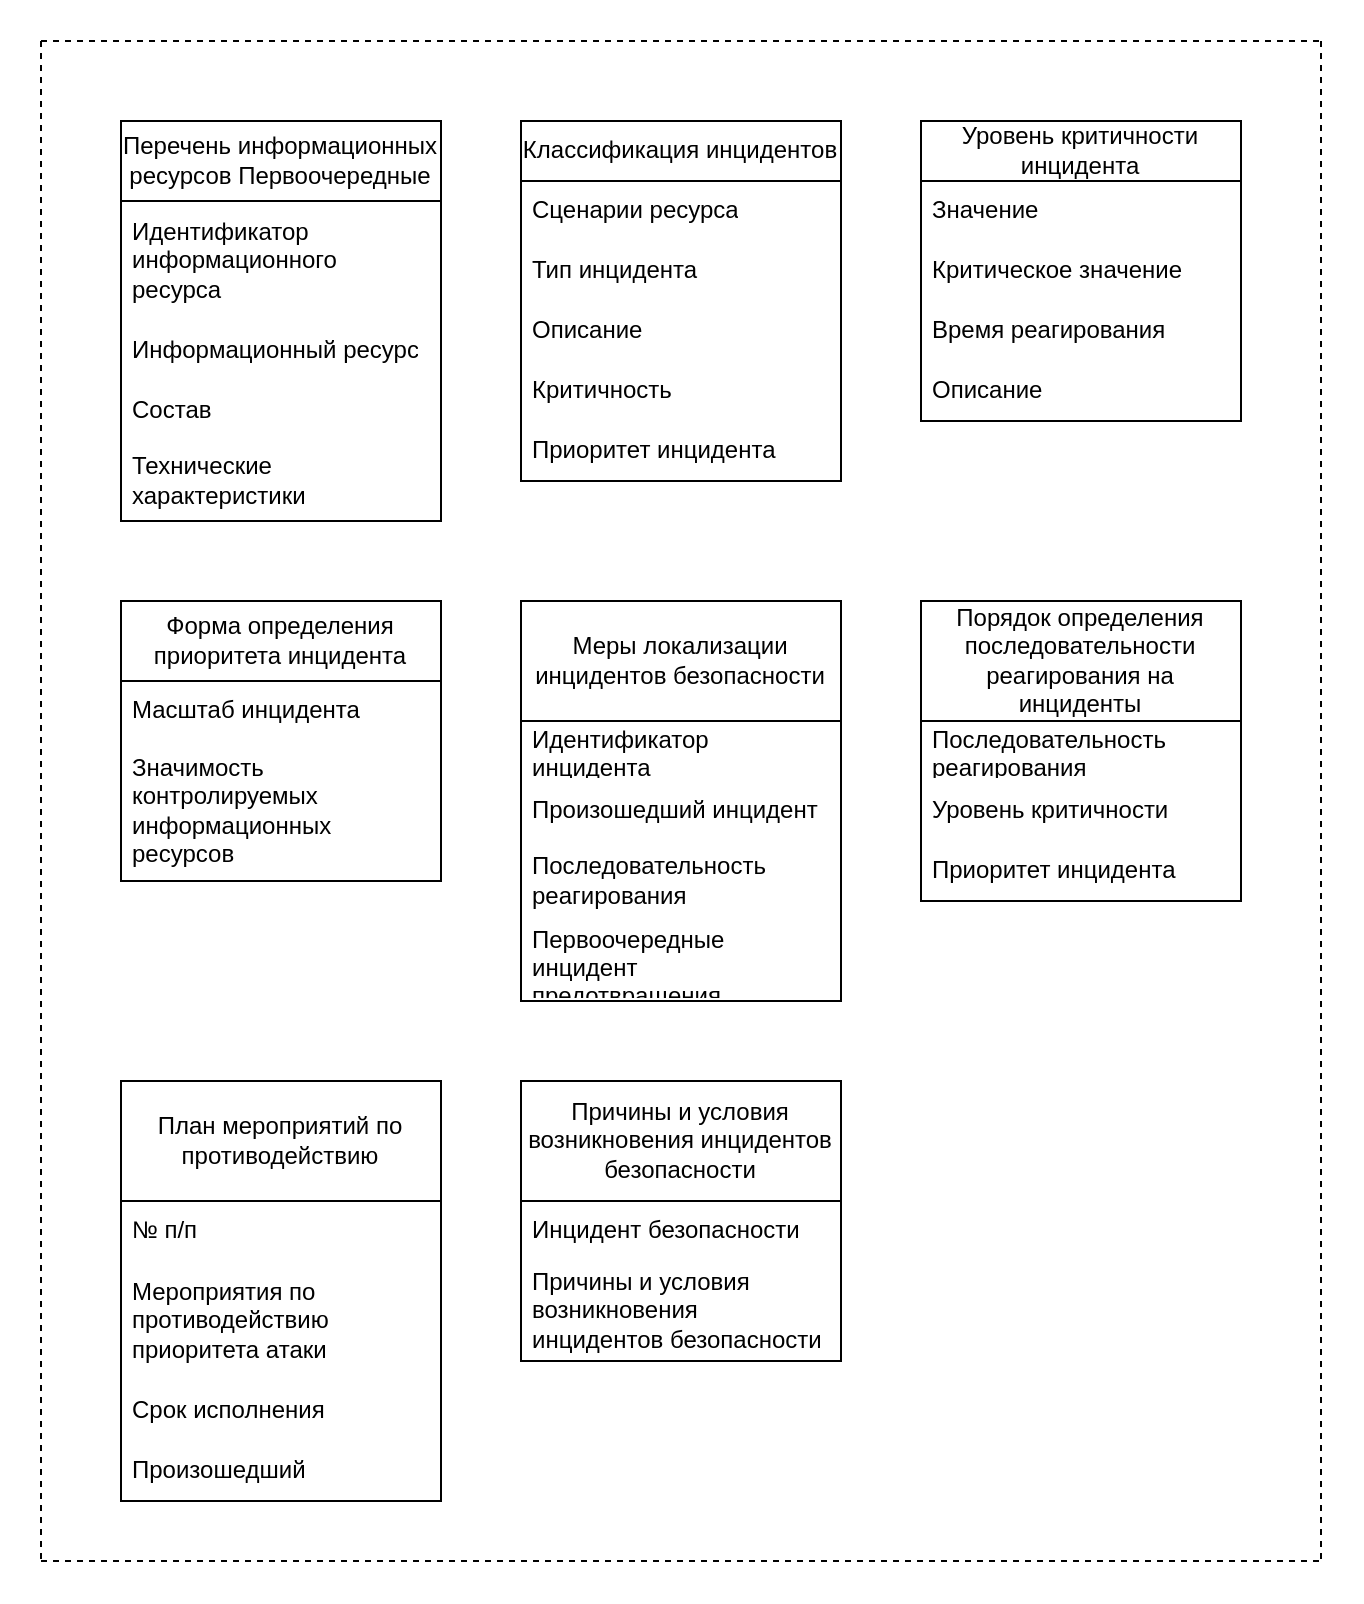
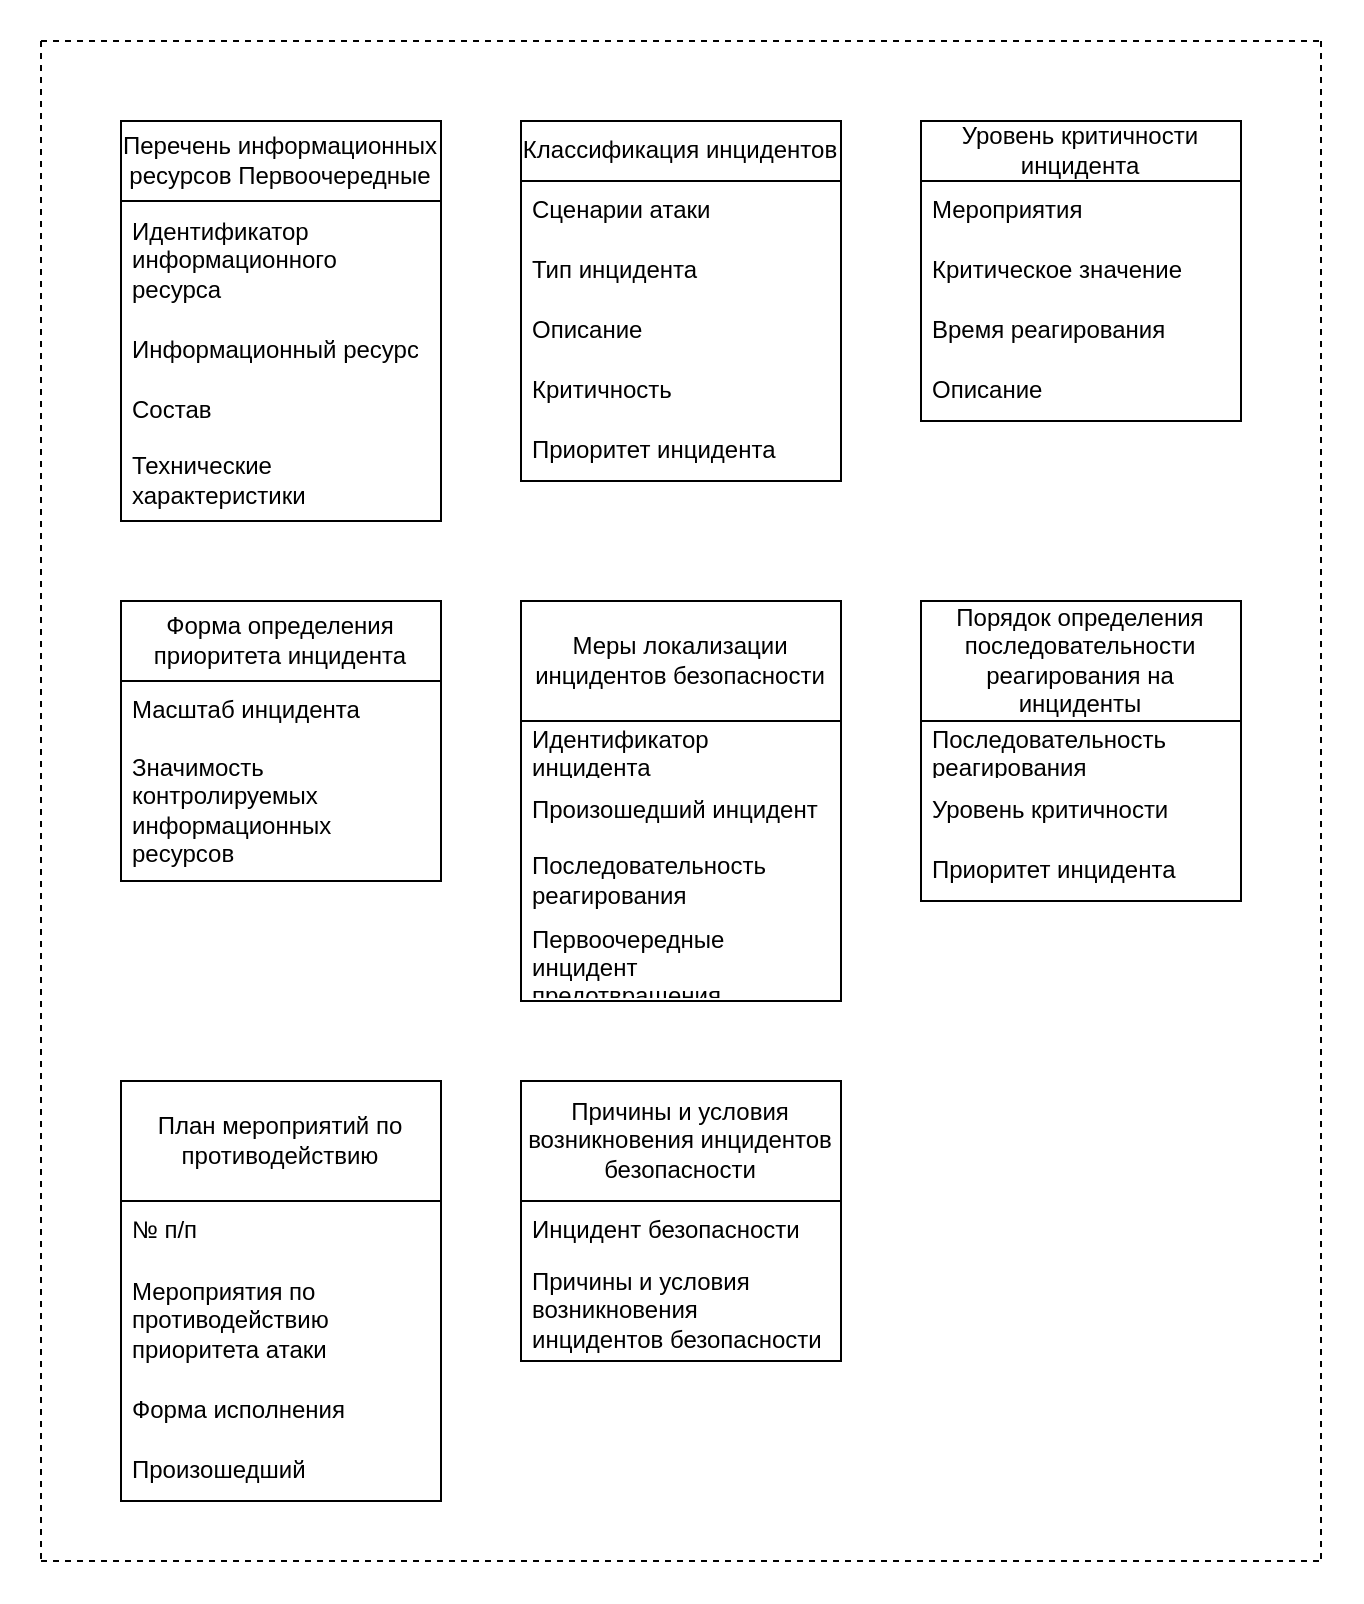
node "Сценарии ресурса": label "Сценарии ресурса" -> "Сценарии атаки"
node "Значение": label "Значение" -> "Мероприятия"
node "Срок исполнения": label "Срок исполнения" -> "Форма исполнения"
